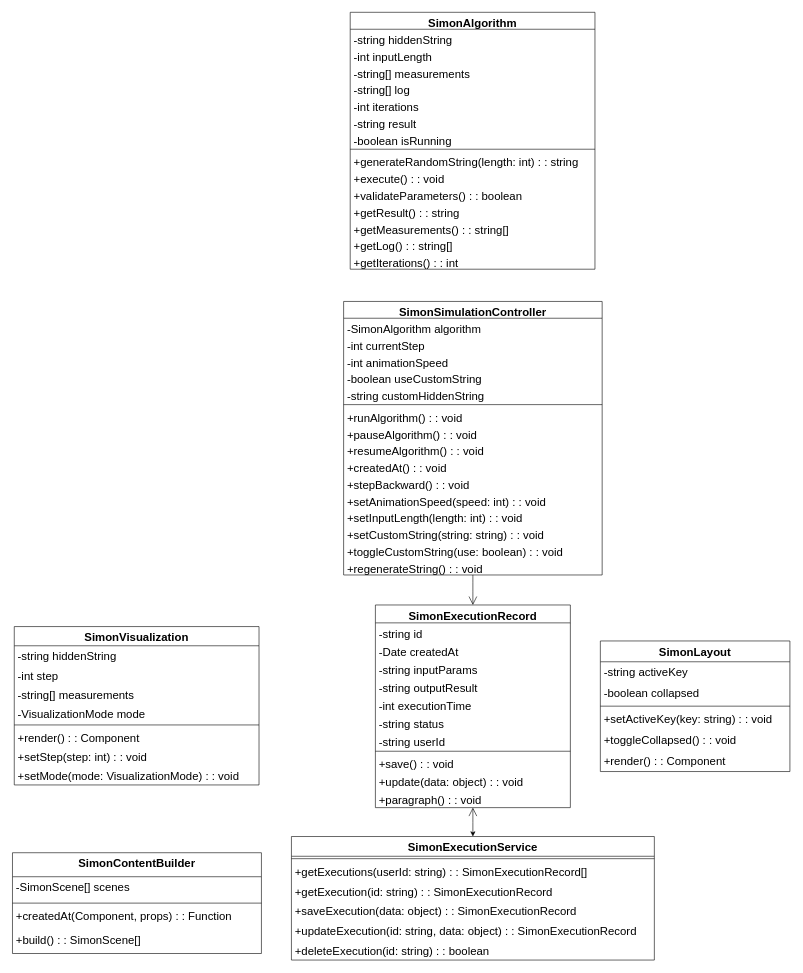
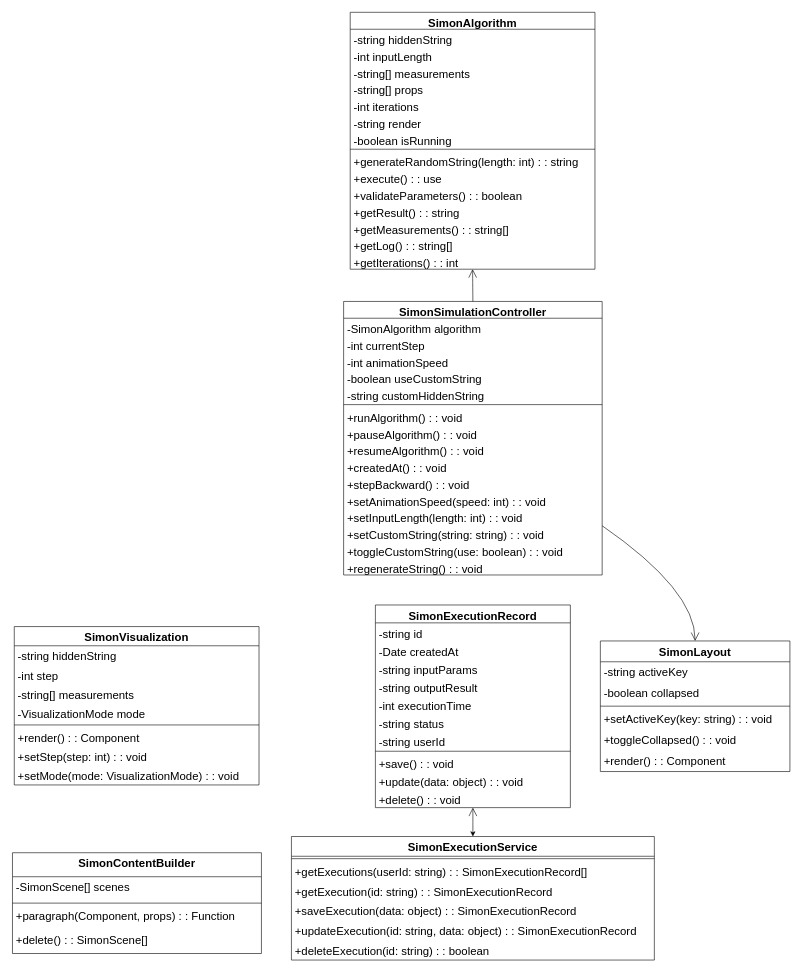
node "-string[] log": label "-string[] log" -> "-string[] props"
node "-string result": label "-string result" -> "-string render"
node "+execute() : : void": label "+execute() : : void" -> "+execute() : : use"
edge "SimonSimulationController" -> "SimonAlgorithm": added
edge "SimonSimulationController" -> "SimonLayout": added
edge "SimonSimulationController" -> "SimonExecutionRecord": removed
node "+paragraph() : : void": label "+paragraph() : : void" -> "+delete() : : void"
node "+createdAt(Component, props) : : Function": label "+createdAt(Component, props) : : Function" -> "+paragraph(Component, props) : : Function"
node "+build() : : SimonScene[]": label "+build() : : SimonScene[]" -> "+delete() : : SimonScene[]"
